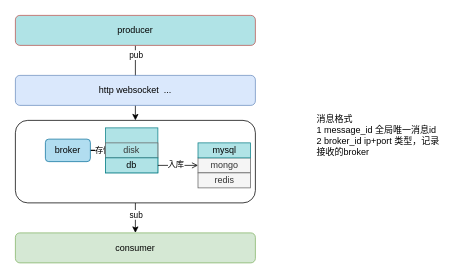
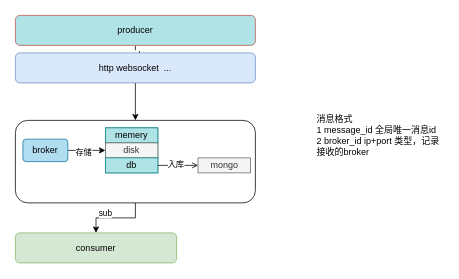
node "http websocket ...": moved (135, 90) -> (135, 68)
node "memery": added
node "broker": moved (68, 150) -> (45, 150)
node "disk": fillcolor #b0e3e6 -> #f5f5f5
node "mysql": removed
node "redis": removed
node "consumer": size 240x30 -> 161x30
